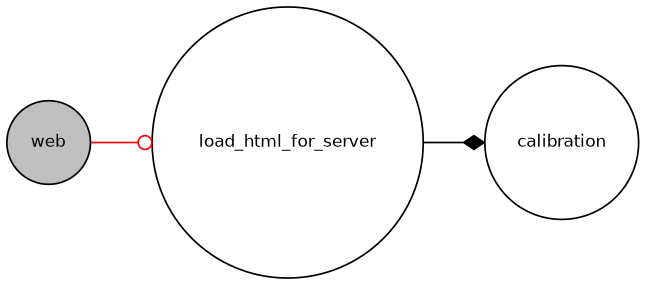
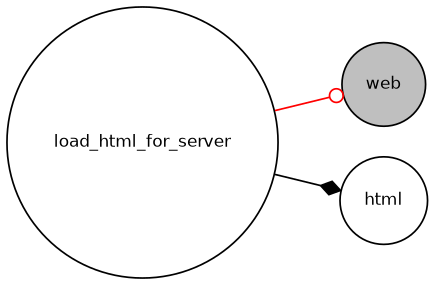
edge "web" -> "load_html_for_server": reversed
node "calibration": label "calibration" -> "html"
